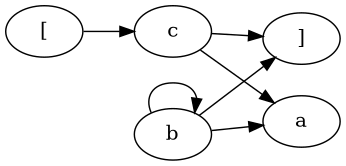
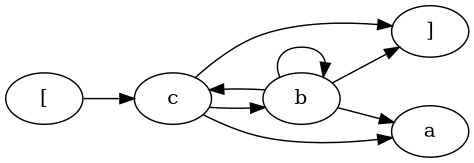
edge "b" -> "c": added
edge "c" -> "b": added
